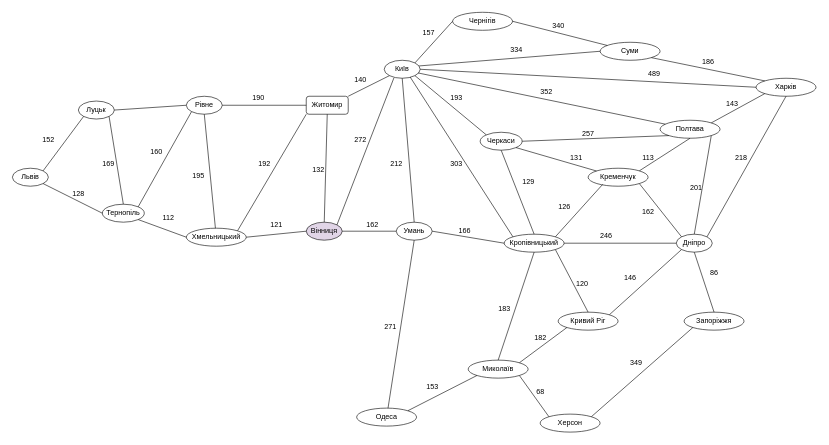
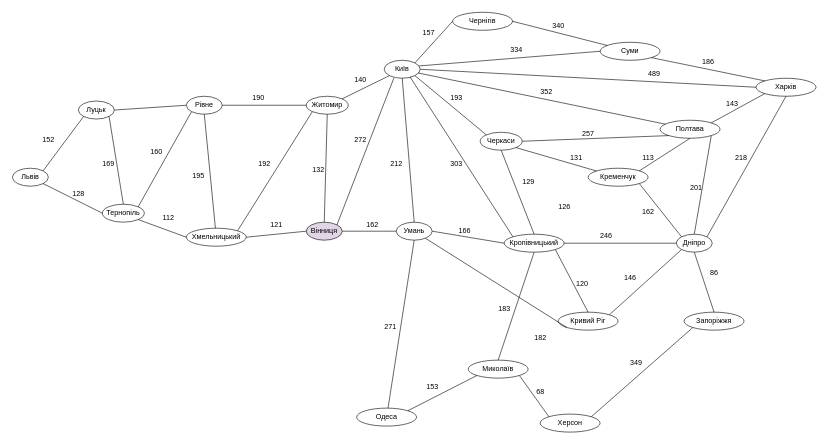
node "Житомир": shape rounded rectangle -> ellipse
edge "Кременчук" -- "Кропівницький": removed
edge "Кривий Ріг" -- "Миколаїв": now "Кривий Ріг" -- "Умань"
